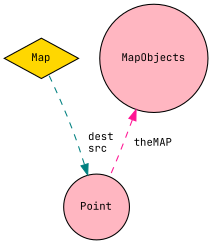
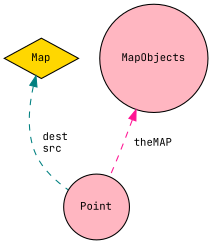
edge "Map" -> "Point": reversed
